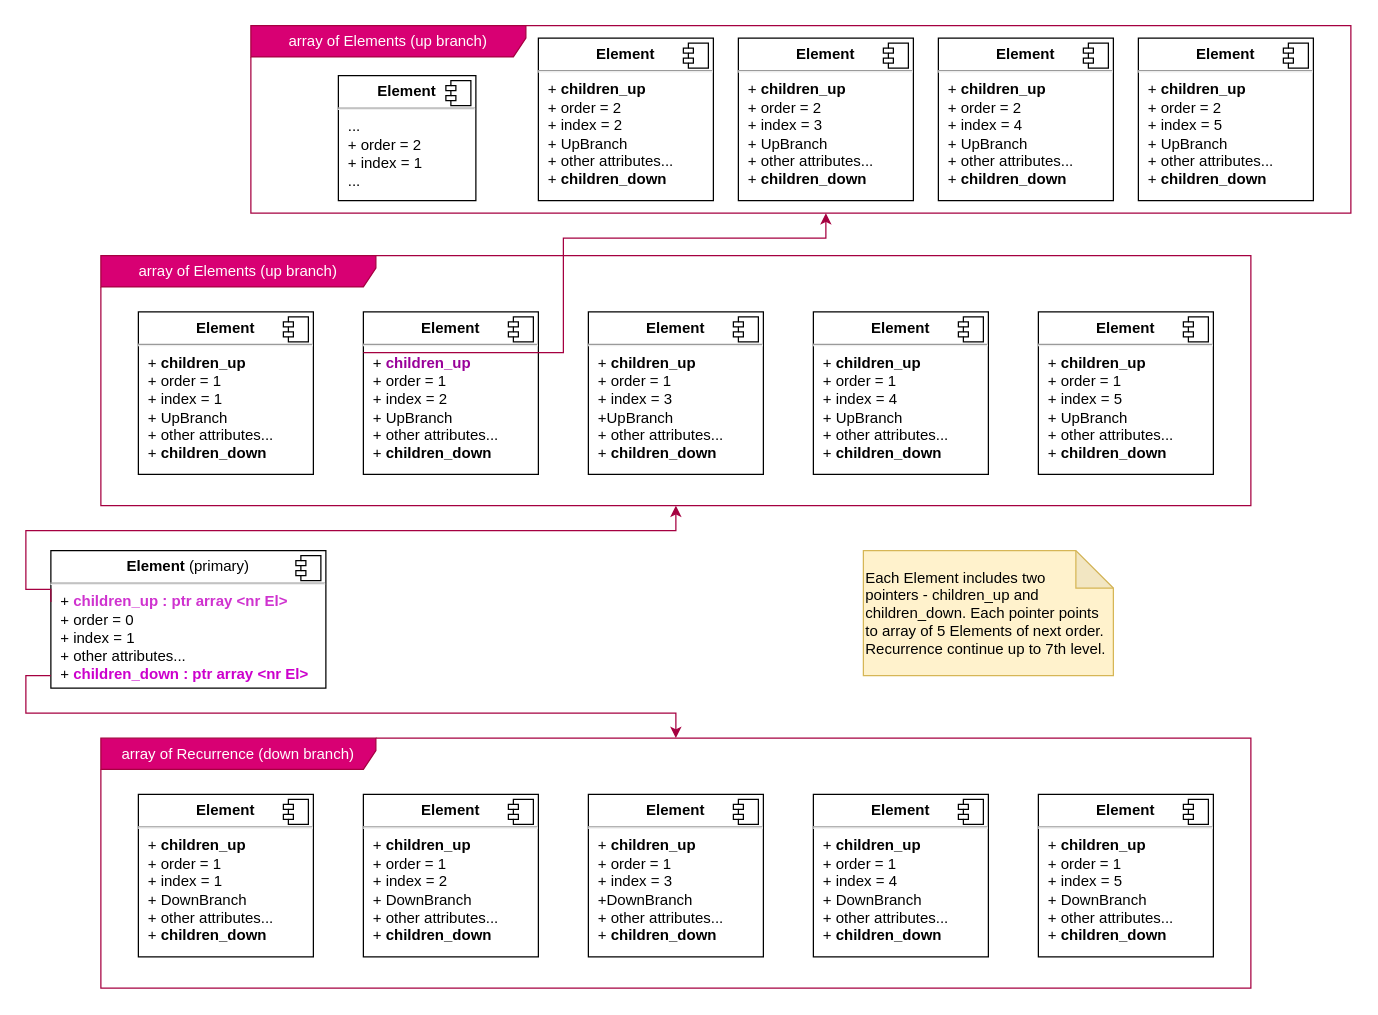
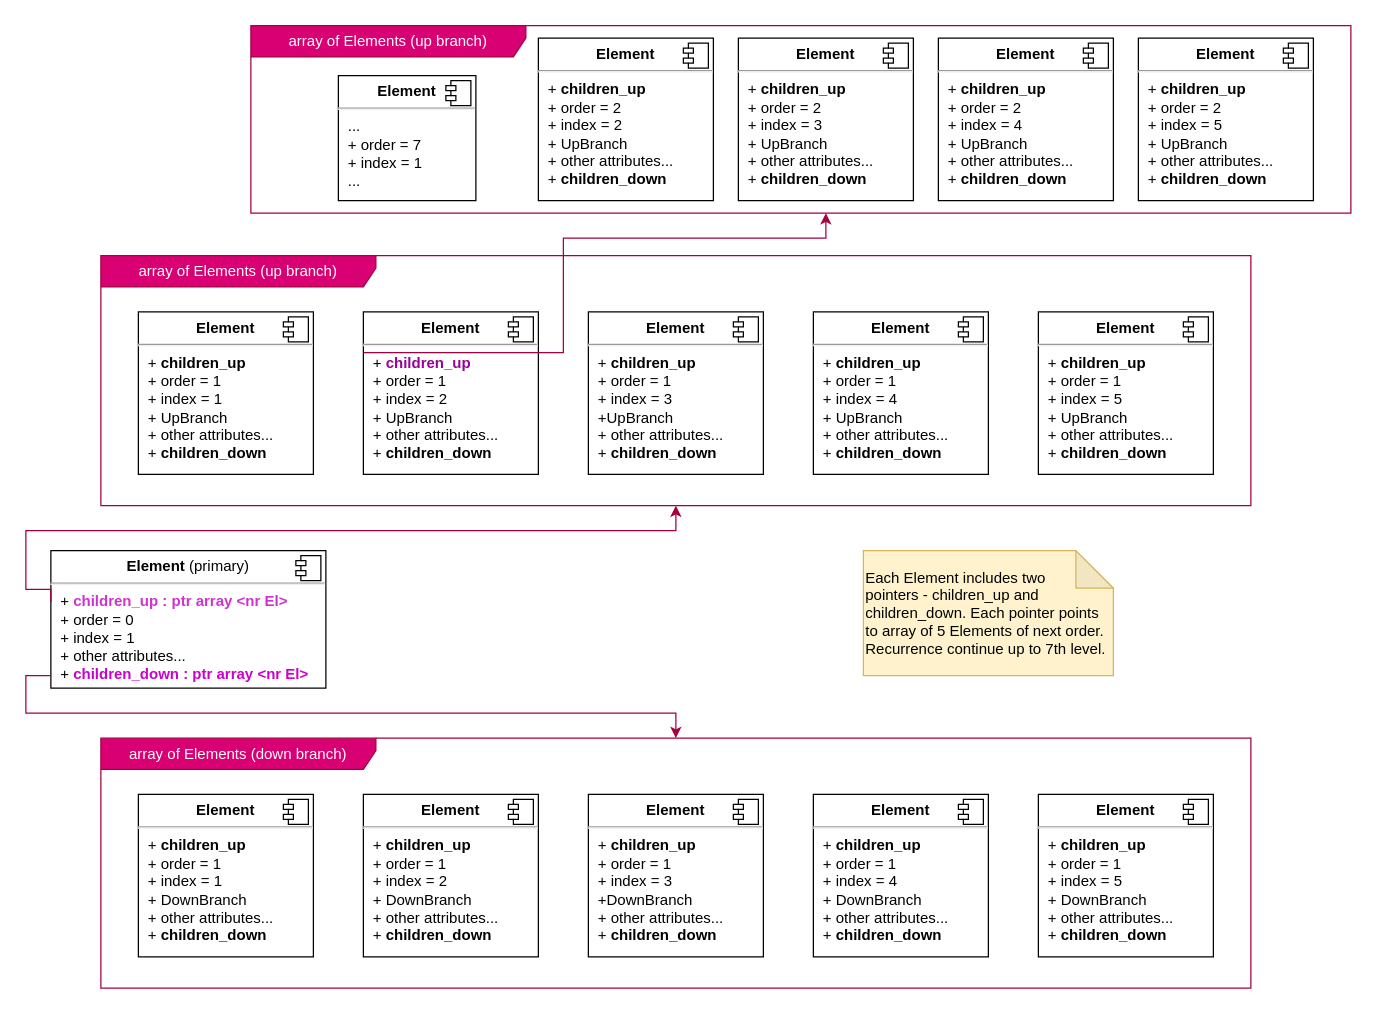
node "Element ... + order = 2 + index = 1 ...": label "Element ... + order = 2 + index = 1 ..." -> "Element ... + order = 7 + index = 1 ..."
node "array of Recurrence (down branch)": label "array of Recurrence (down branch)" -> "array of Elements (down branch)"
